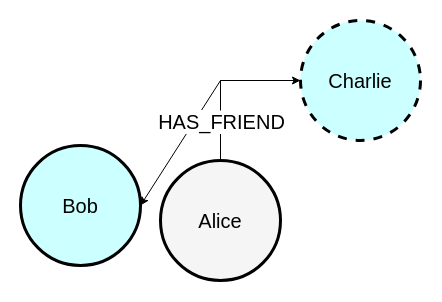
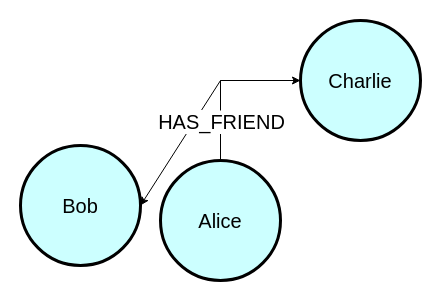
node "Charlie": style dashed -> solid
node "Alice": fillcolor #f5f5f5 -> #ccffff
